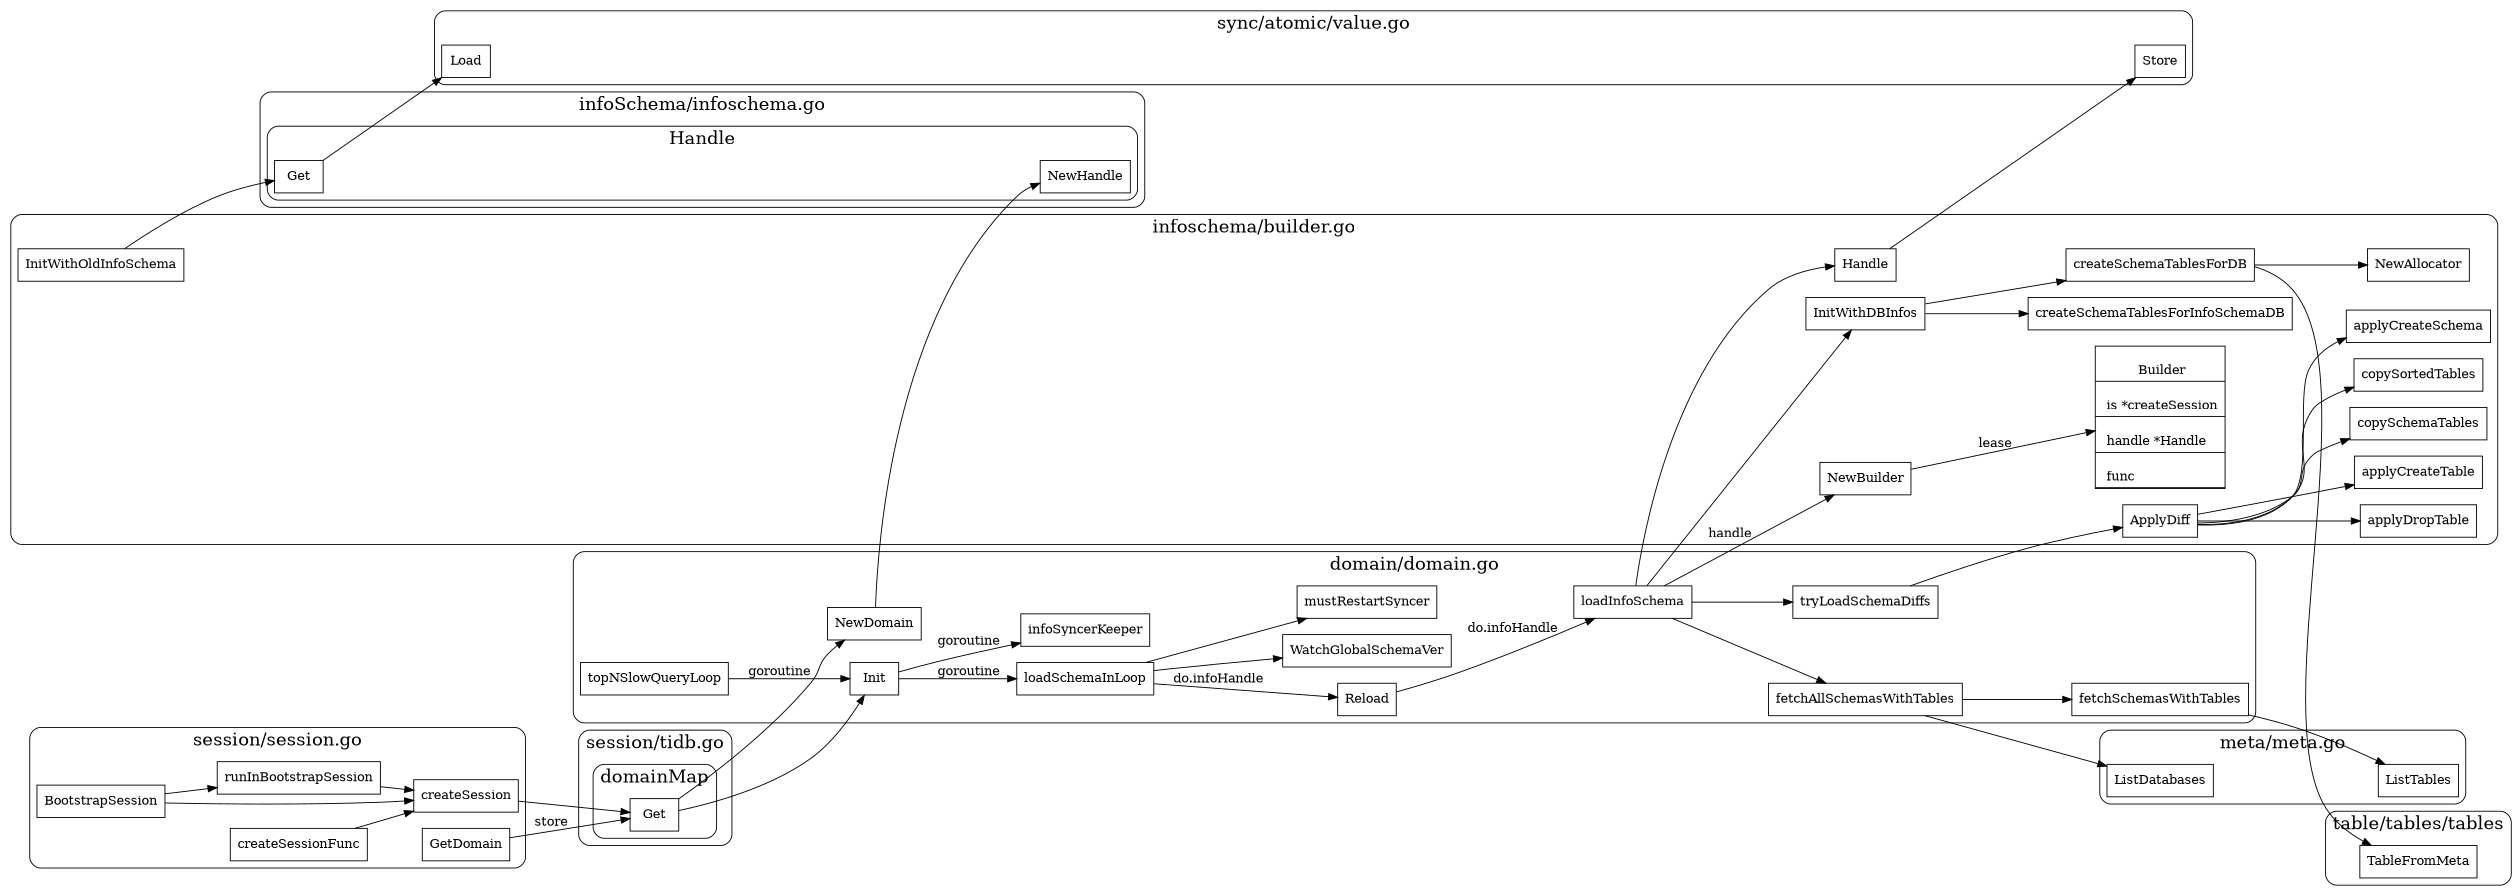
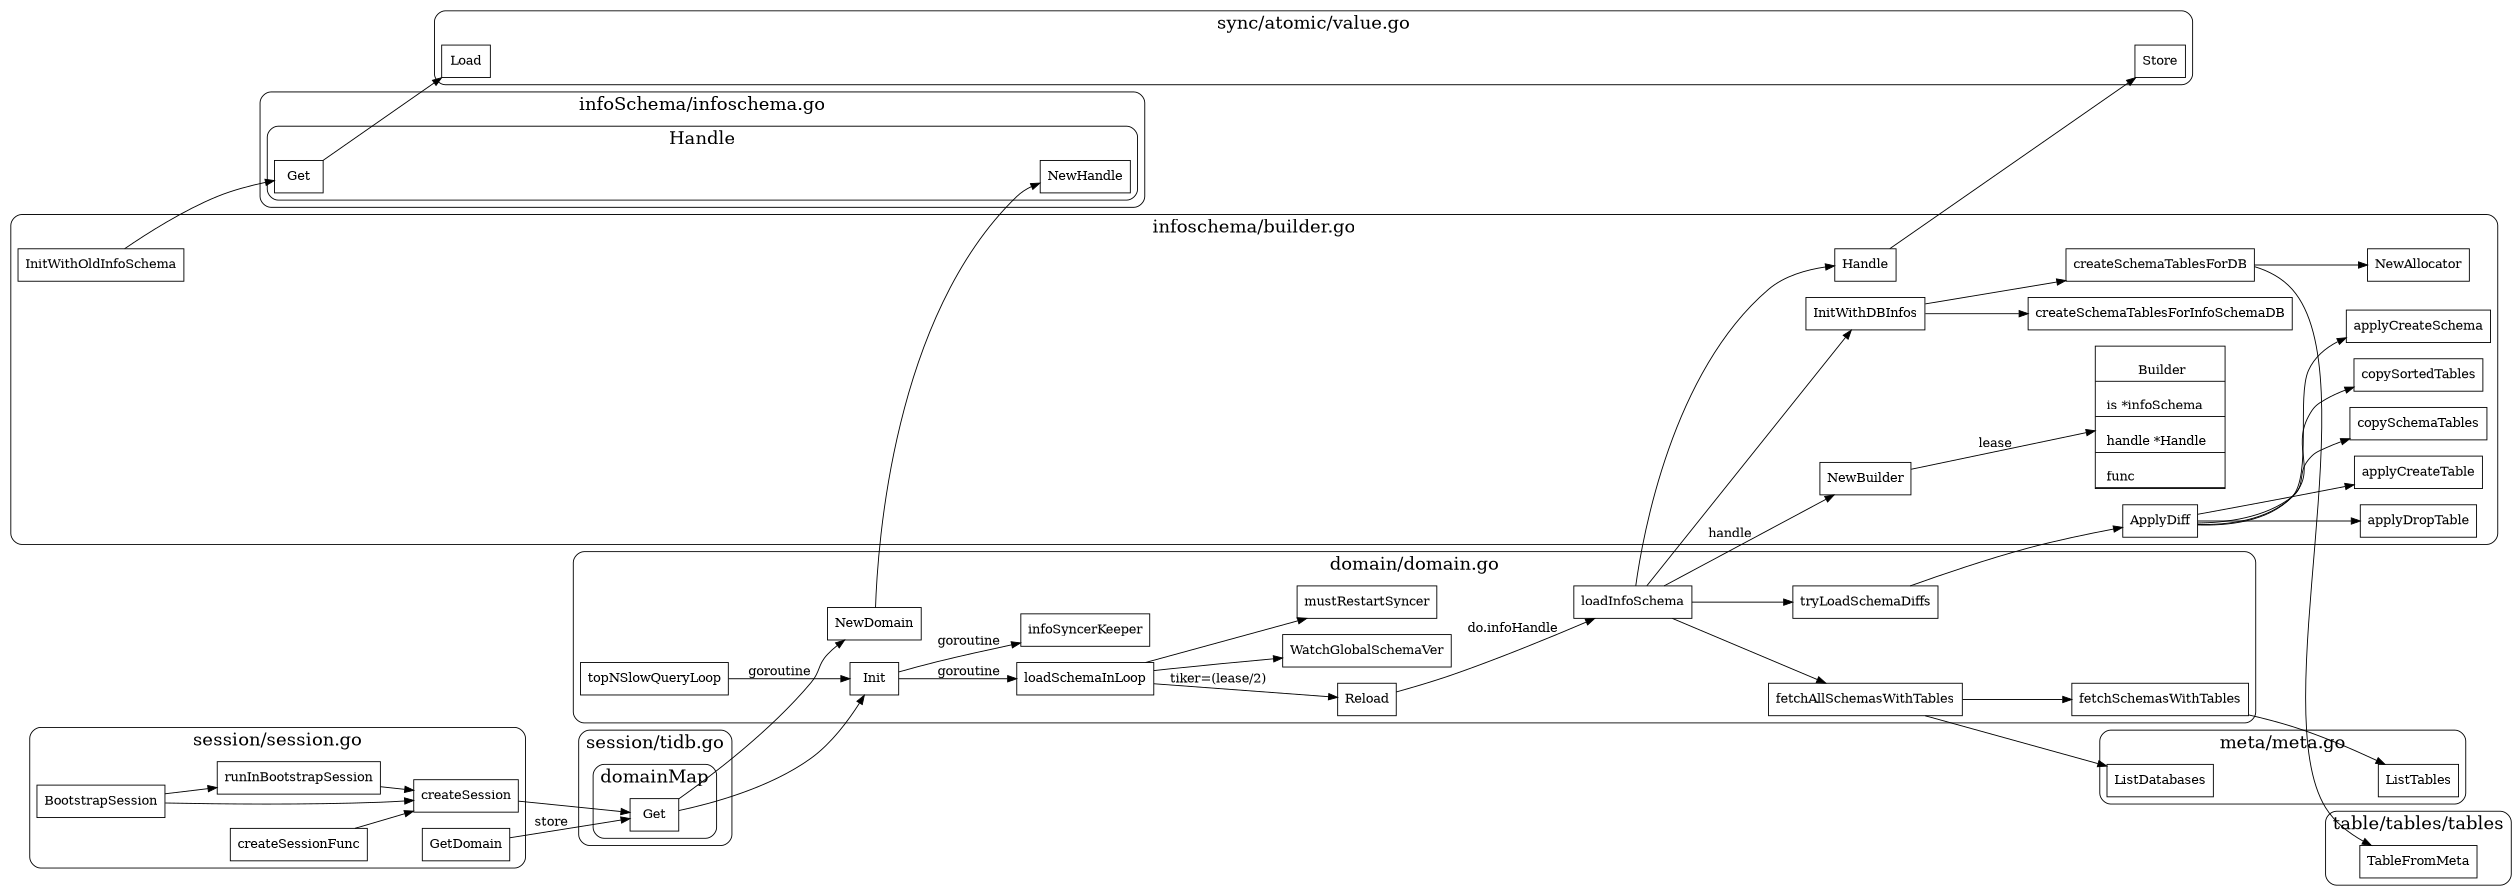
node "Builder": text "is *createSession" -> "is *infoSchema"
edge "loadSchemaInLoop" -> "Reload": label "do.infoHandle" -> "tiker=(lease/2)"
